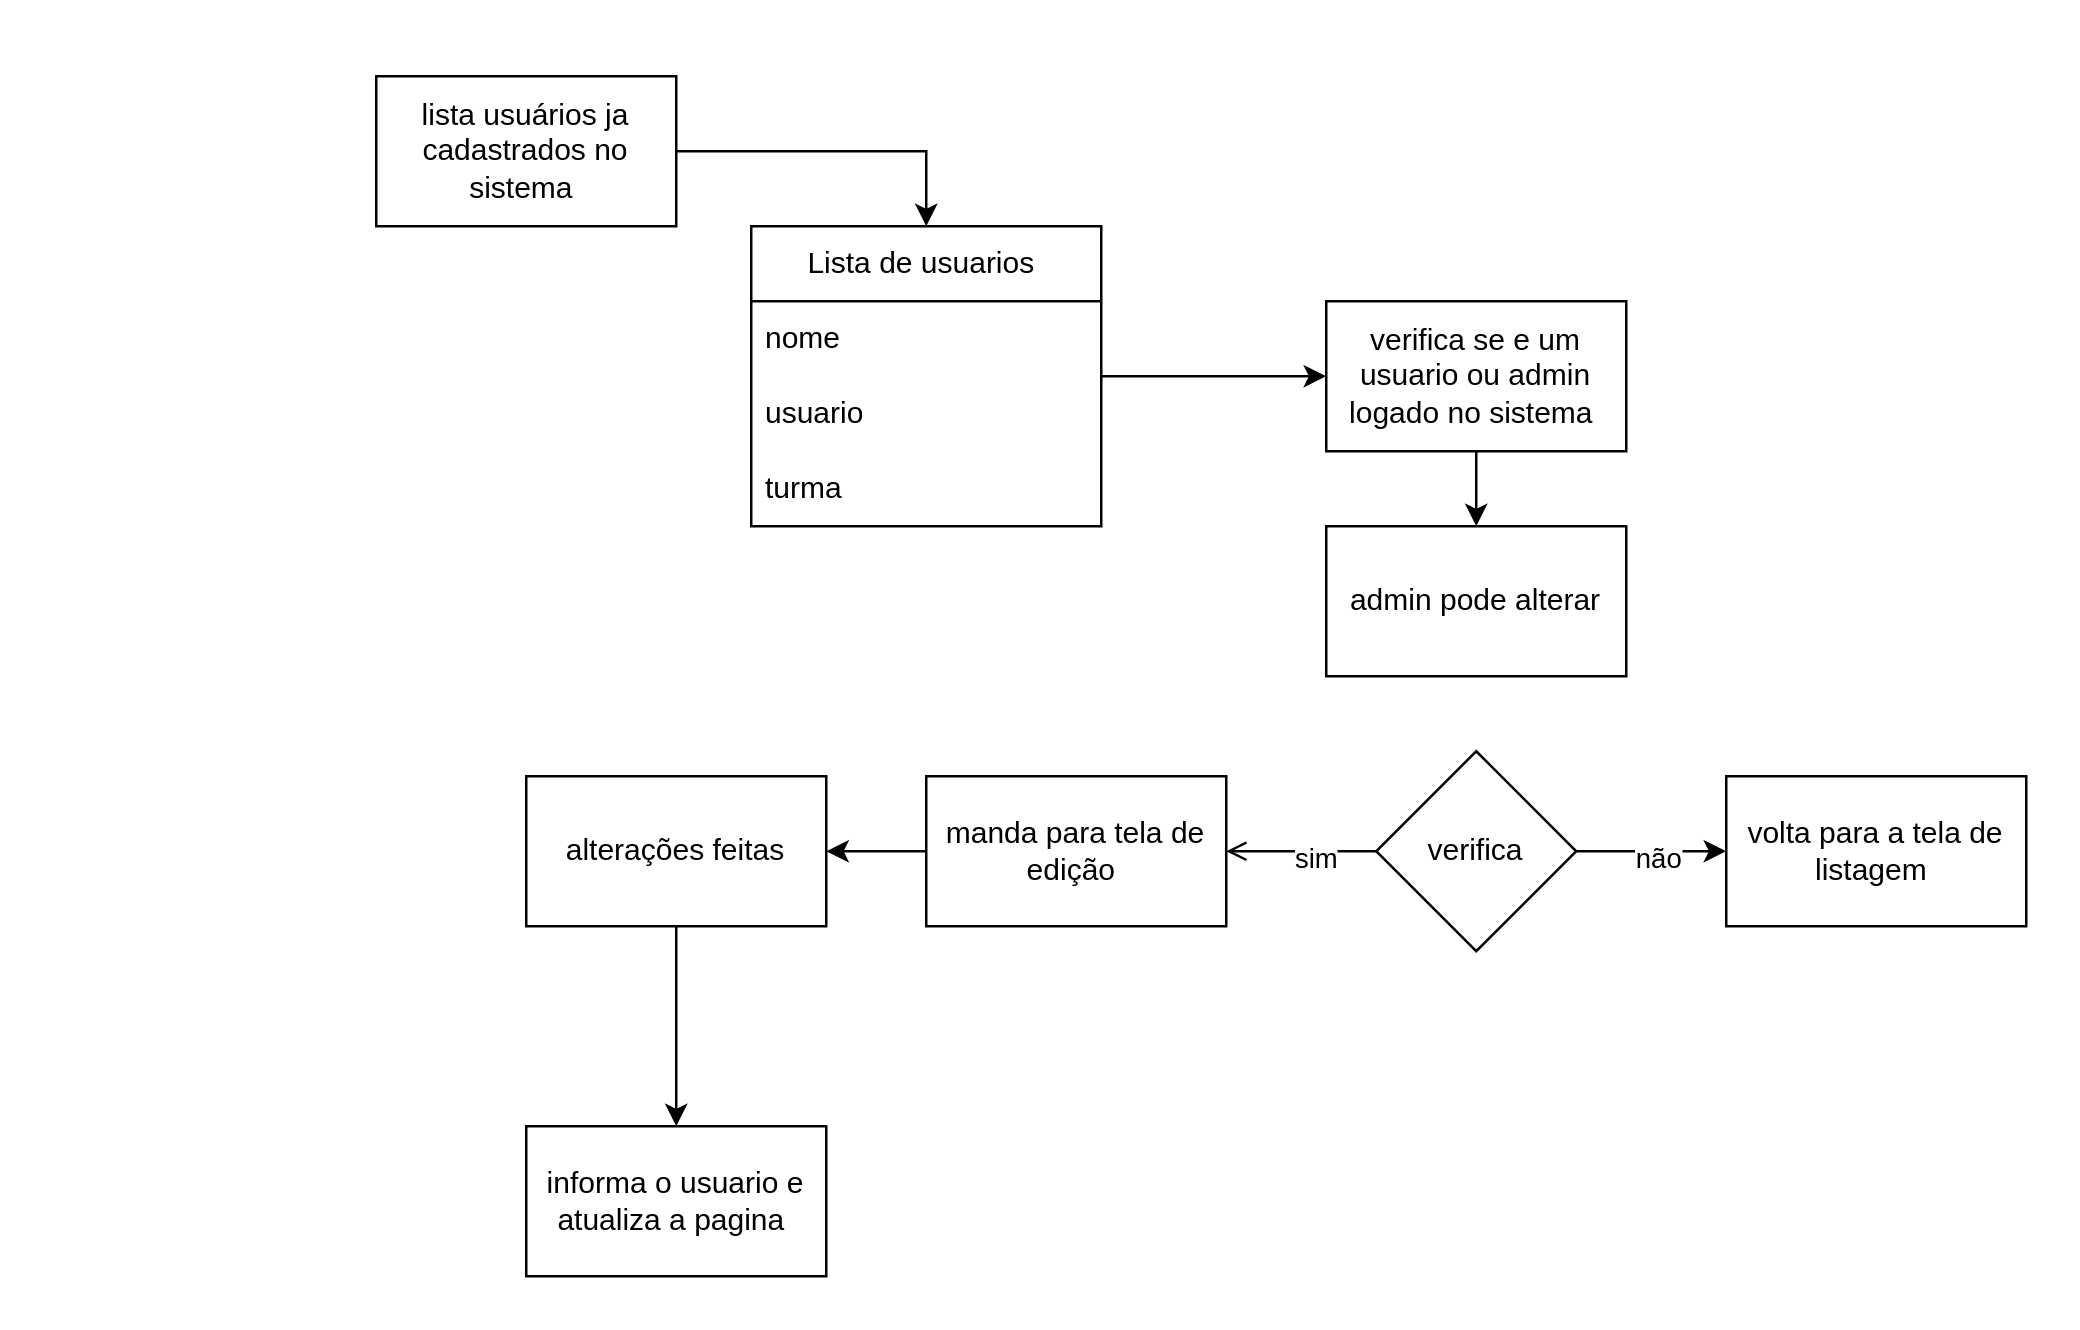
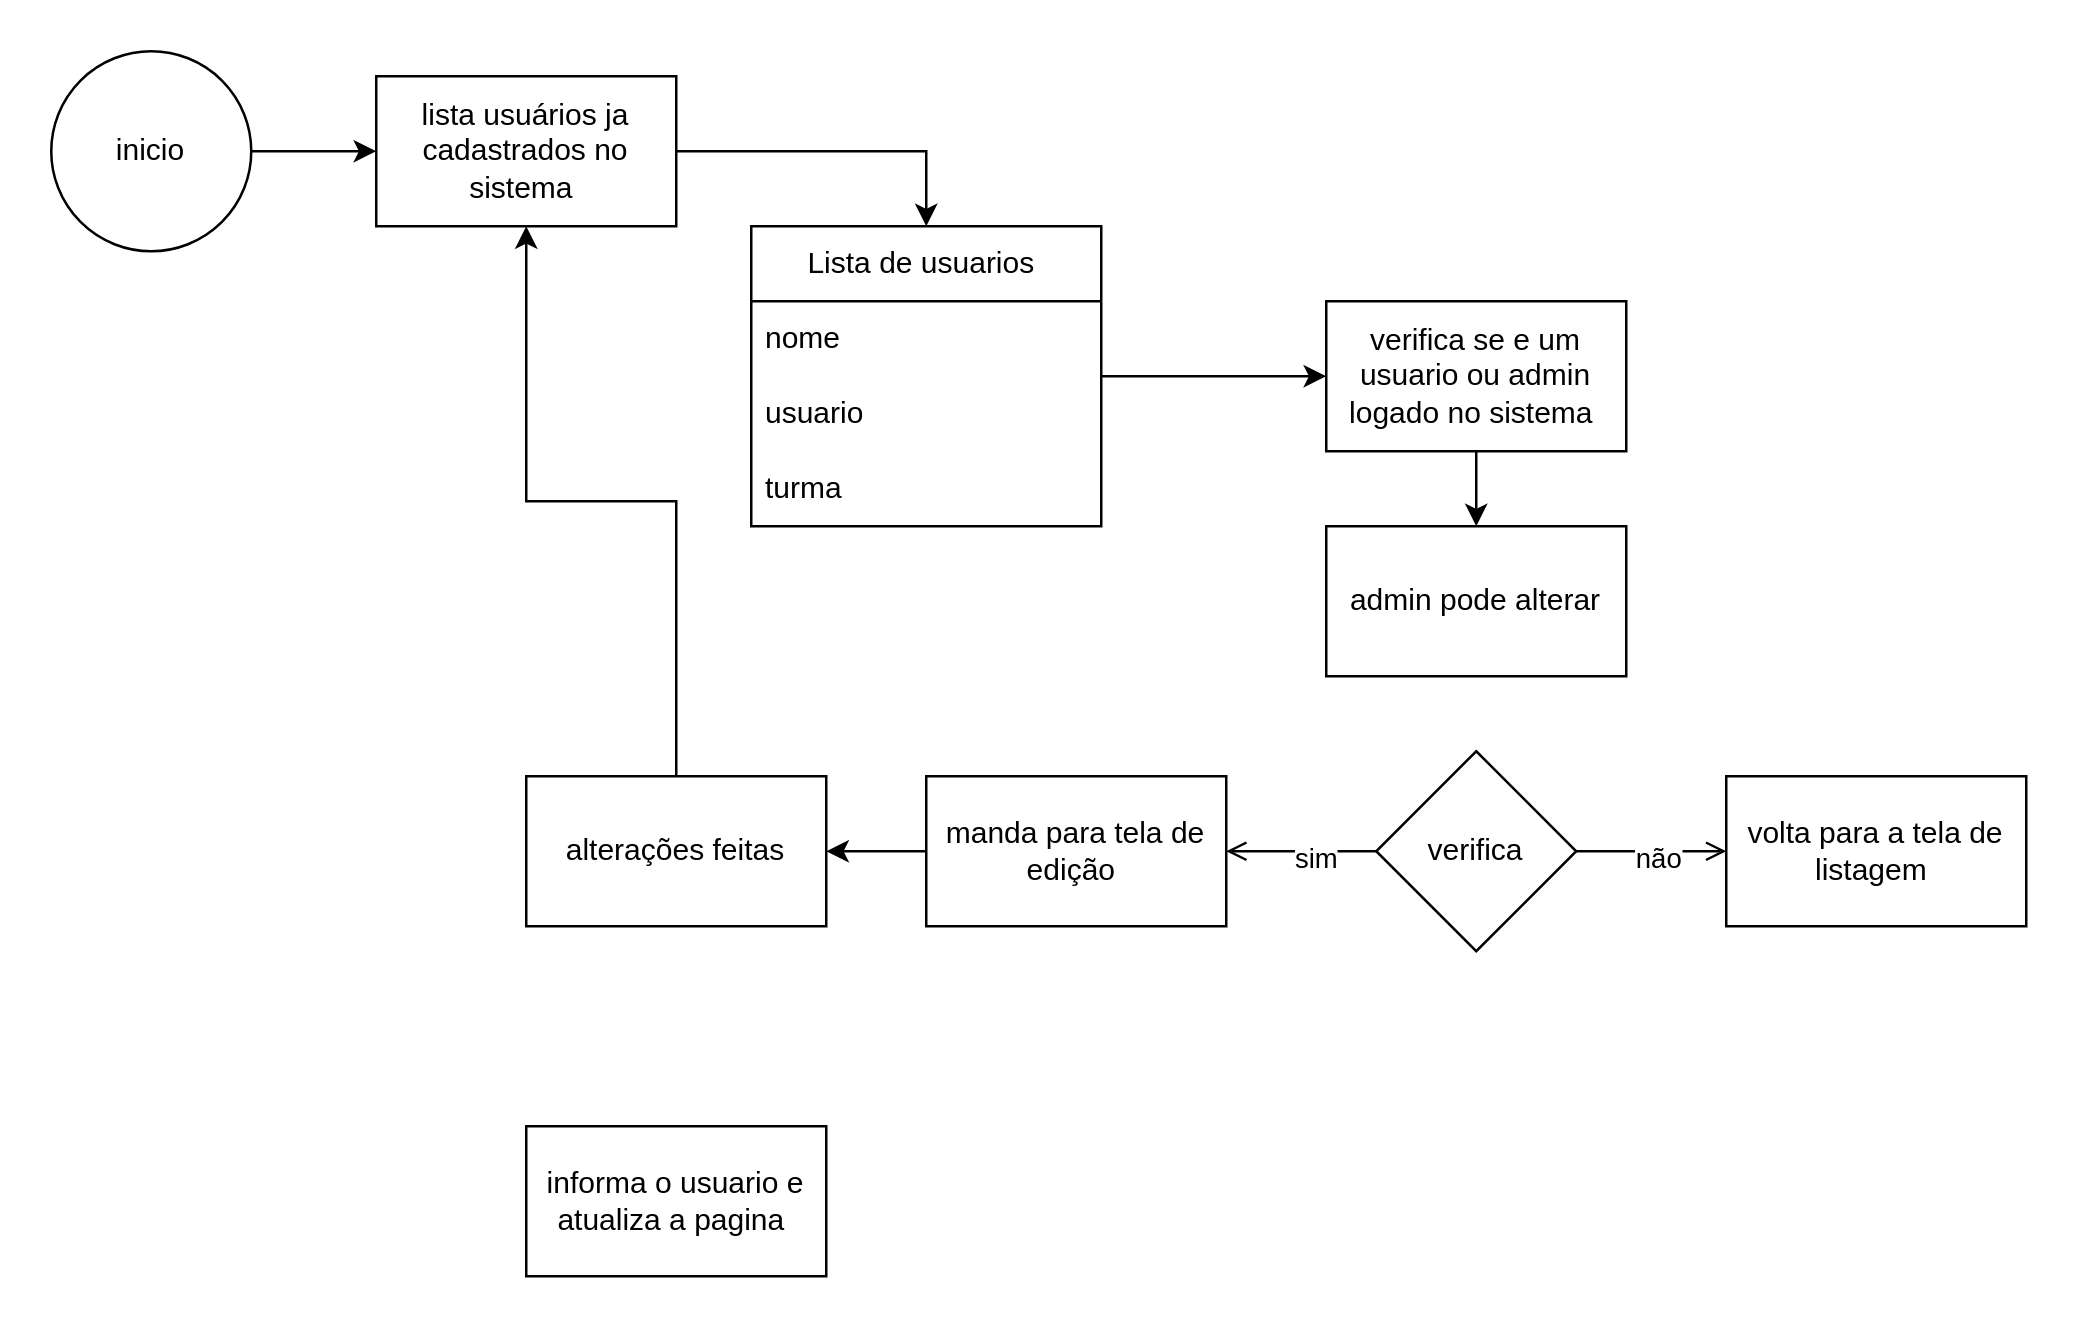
node "inicio": added
edge "inicio" -> "lista usuários ja cadastrados no sistema": added
edge "verifica" -> "volta para a tela de listagem": arrowhead classic -> open
edge "alterações feitas" -> "informa o usuario e atualiza a pagina": now "alterações feitas" -> "lista usuários ja cadastrados no sistema"
